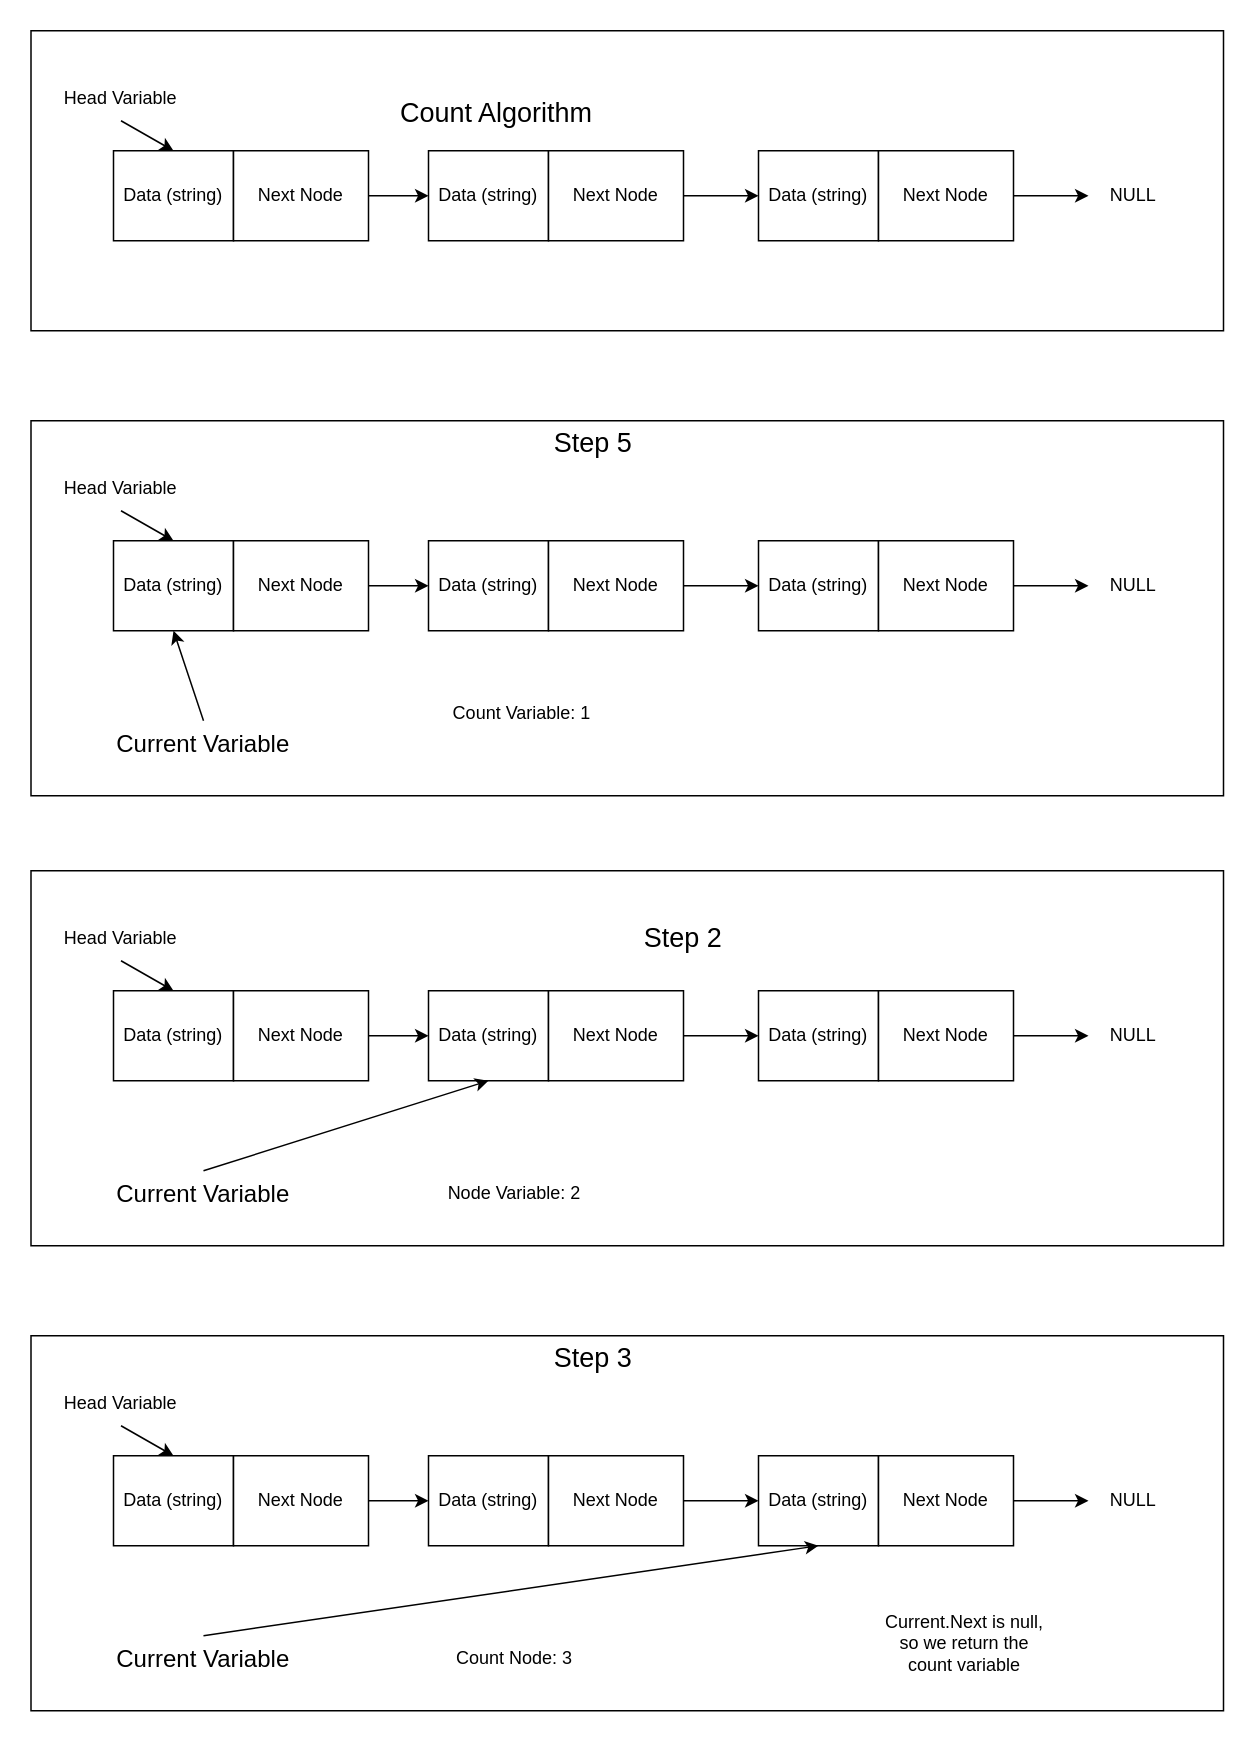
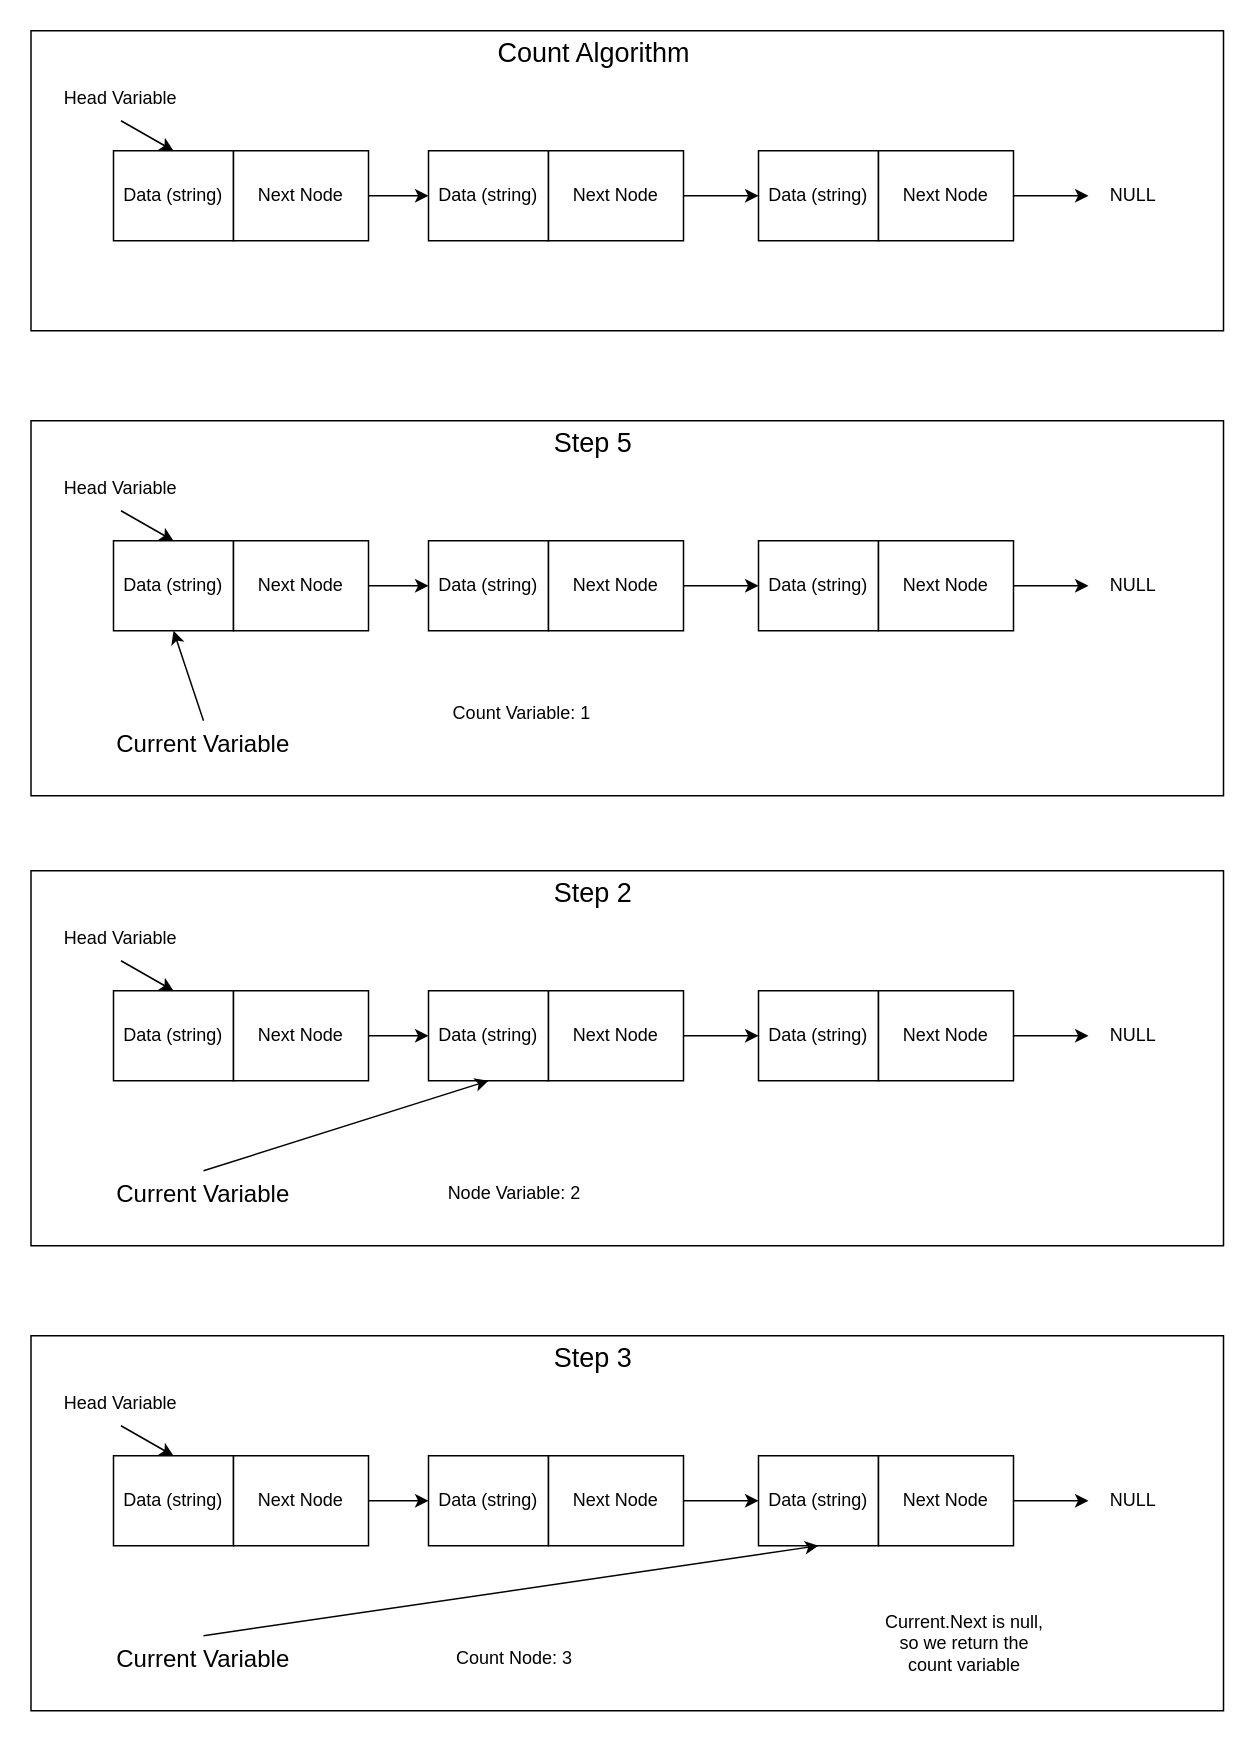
node "Count Algorithm": moved (496, 113) -> (593, 53)
node "Step 2": moved (683, 938) -> (593, 893)
